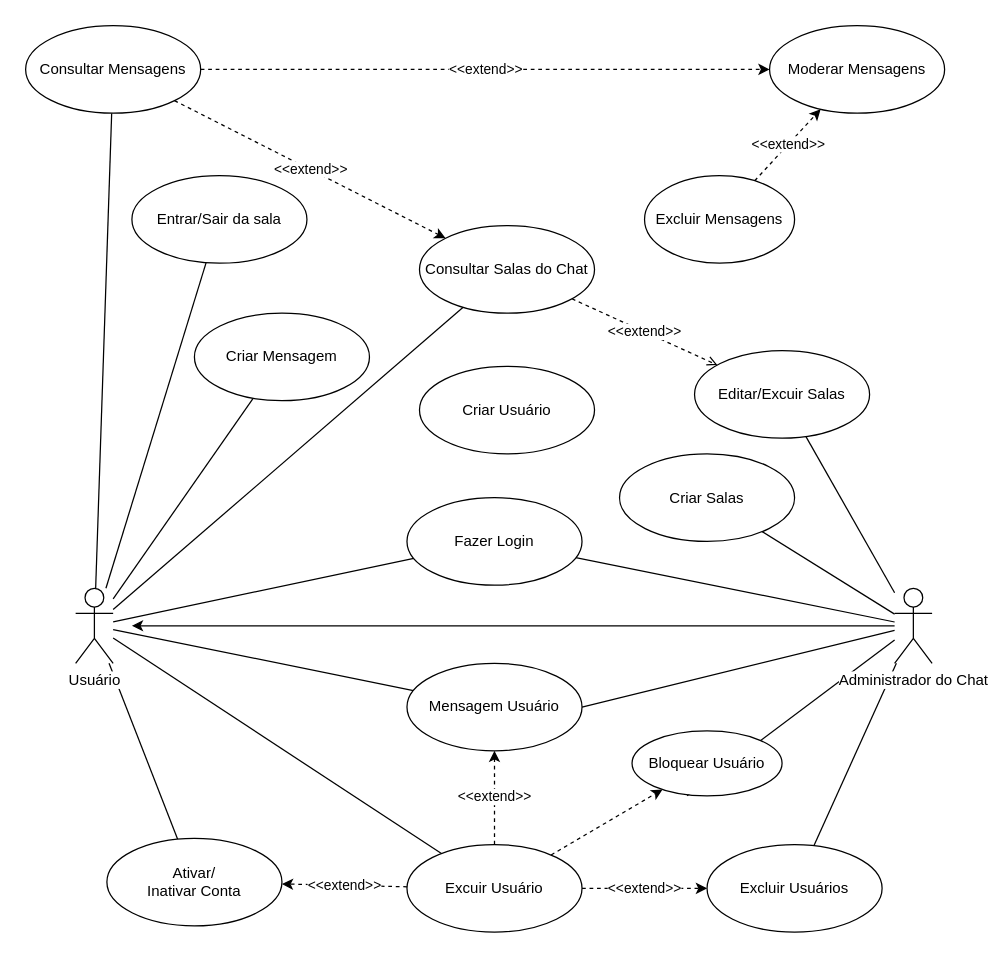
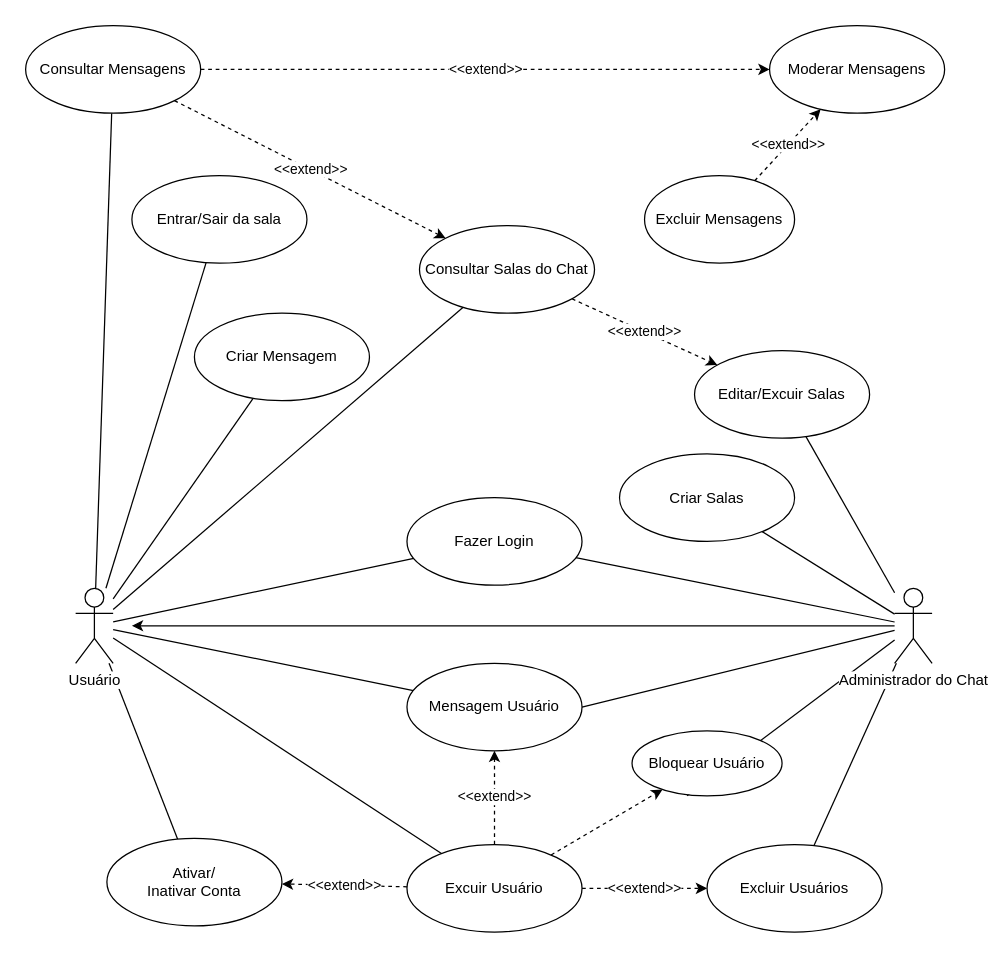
edge "Consultar Salas do Chat" -> "Editar/Excuir Salas": arrowhead open -> classic
node "Criar Usuário": removed
